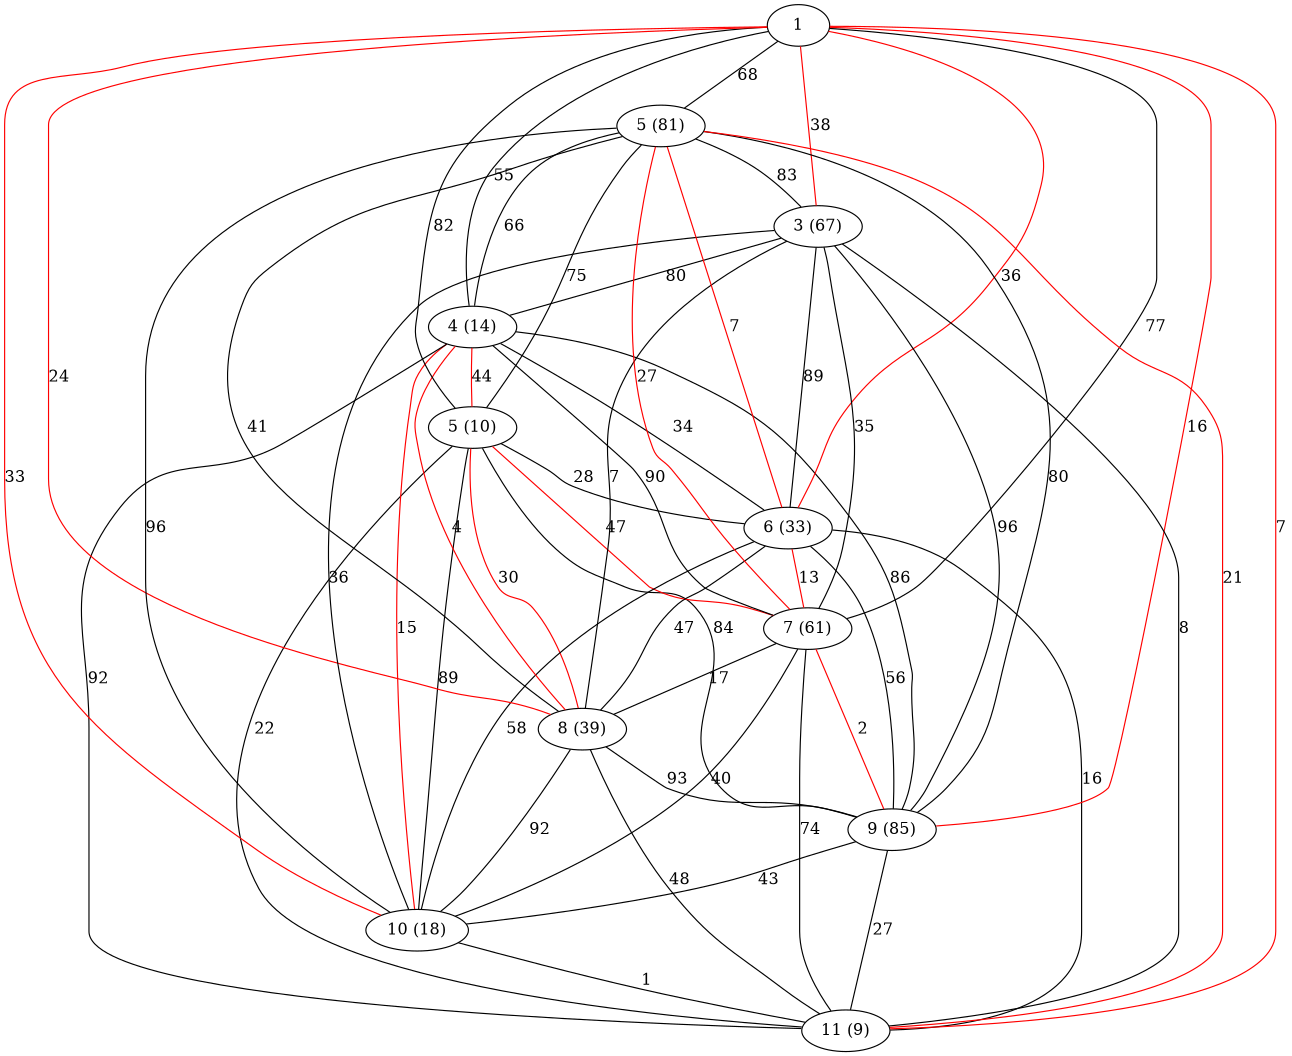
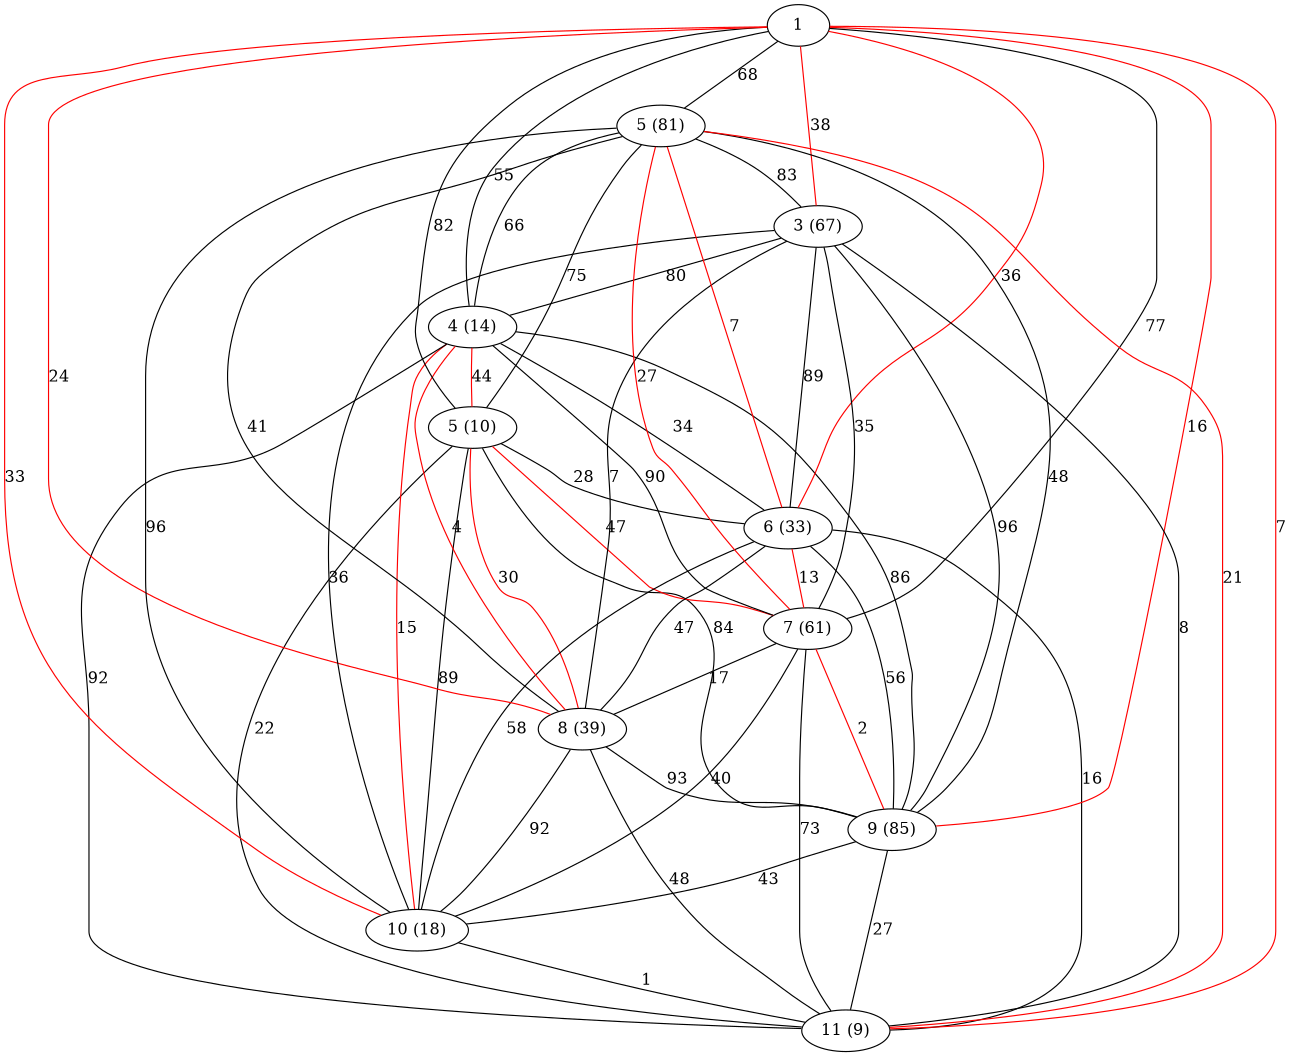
edge "5 (81)" -- "9 (85)": label "80" -> "48"
edge "7 (61)" -- "11 (9)": label "74" -> "73"
